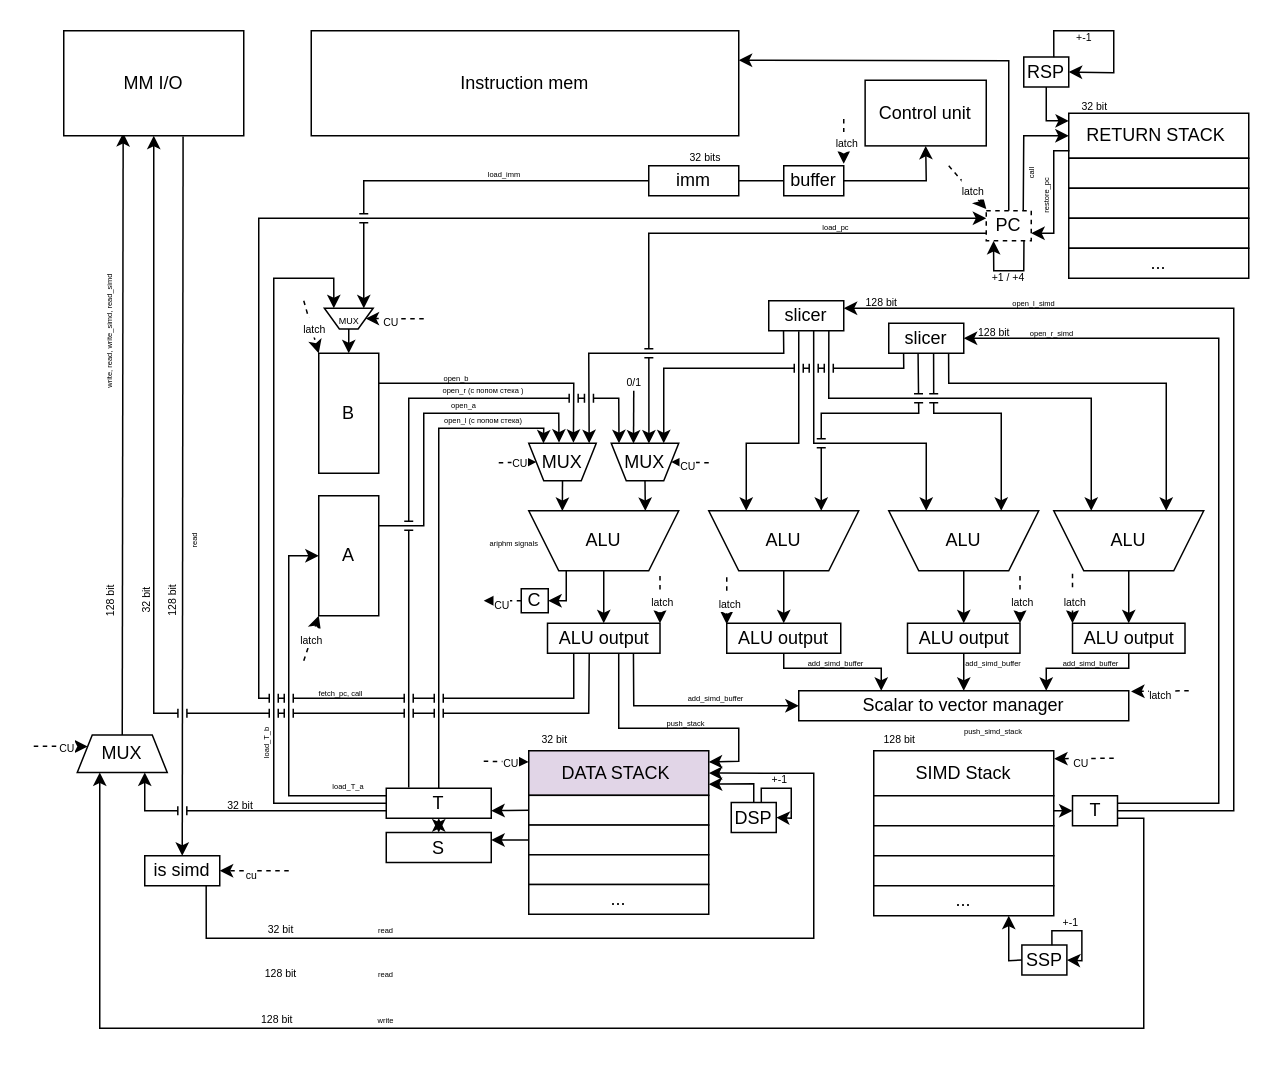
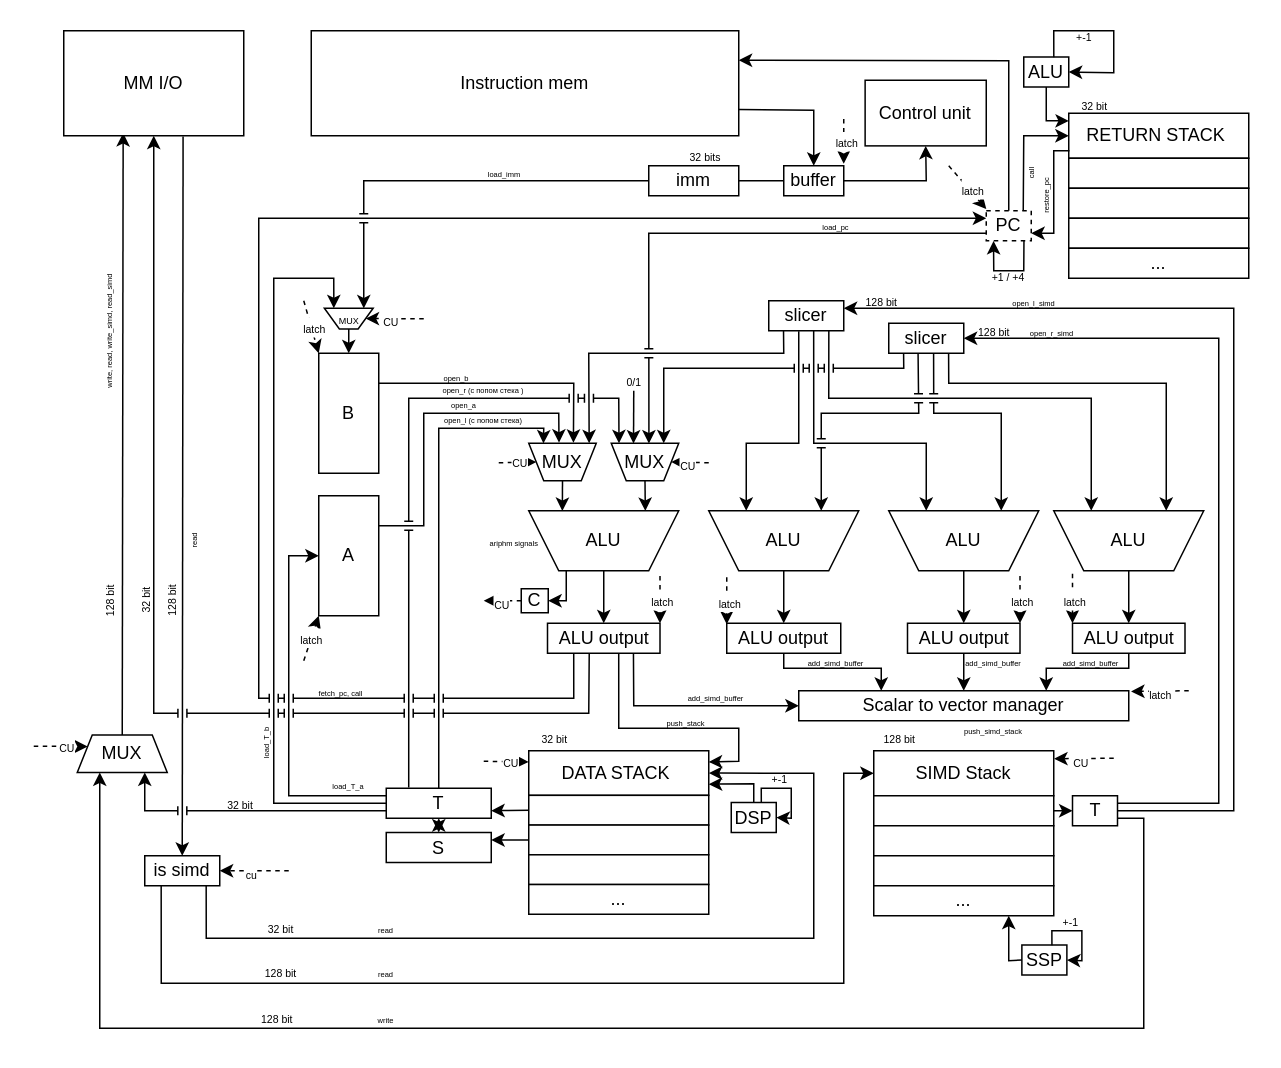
node "RSP": label "RSP" -> "ALU"
edge "Instruction mem" -> "buffer": added
node "DATA STACK": fillcolor #e1d5e7 -> #ffffff
edge "is simd" -> "SIMD Stack": added
